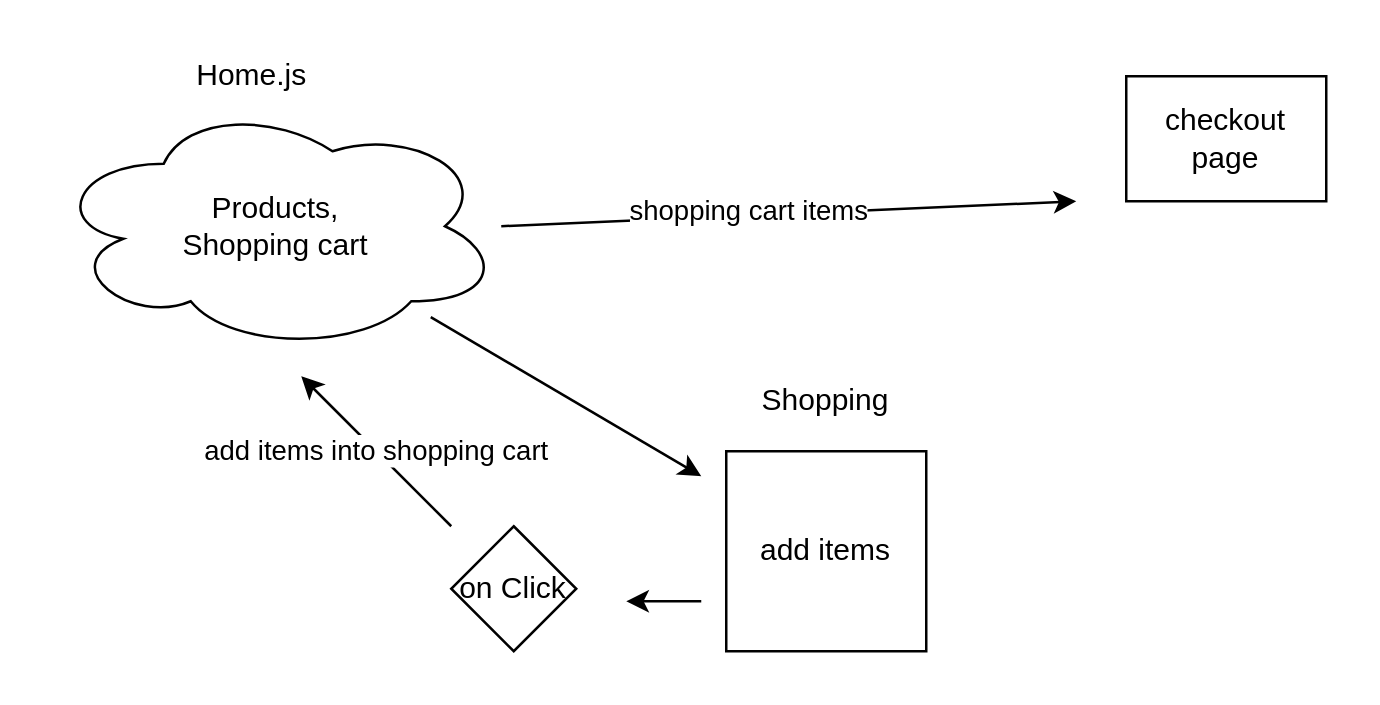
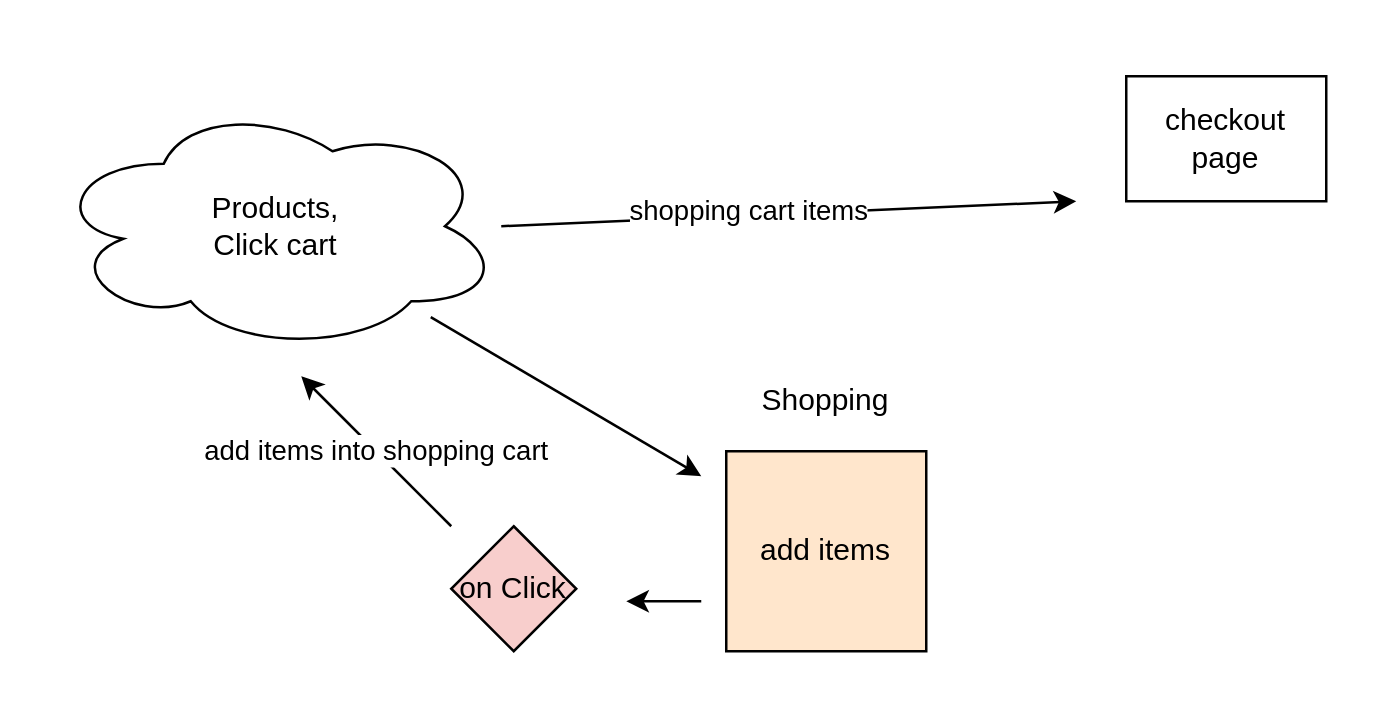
node "Home.js": removed
node "Products, Shopping cart": label "Products, Shopping cart" -> "Products, Click cart"
node "add items": fillcolor #ffffff -> #ffe6cc
node "on Click": fillcolor #ffffff -> #f8cecc
